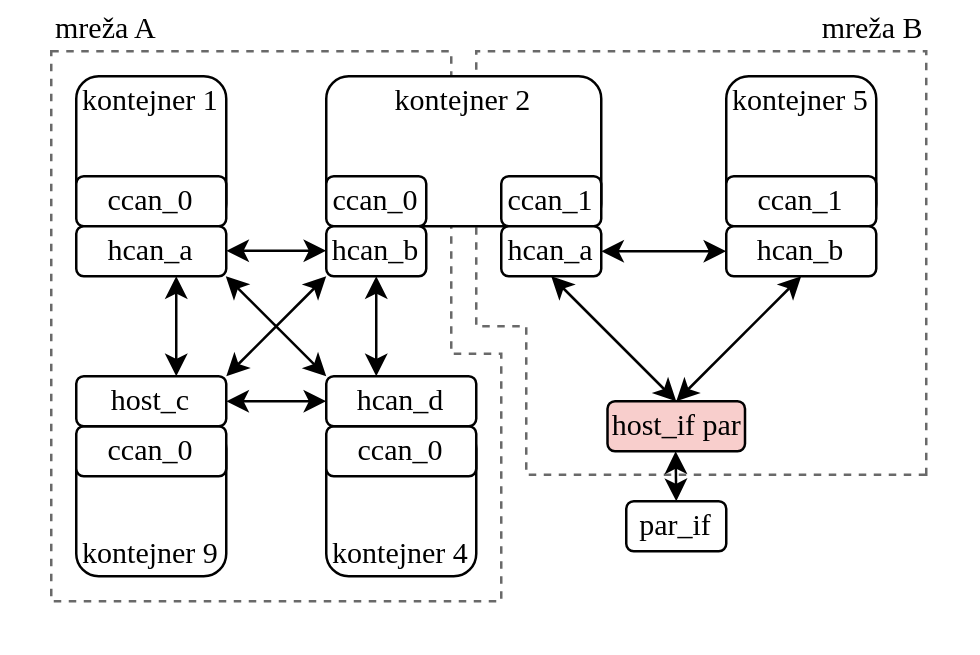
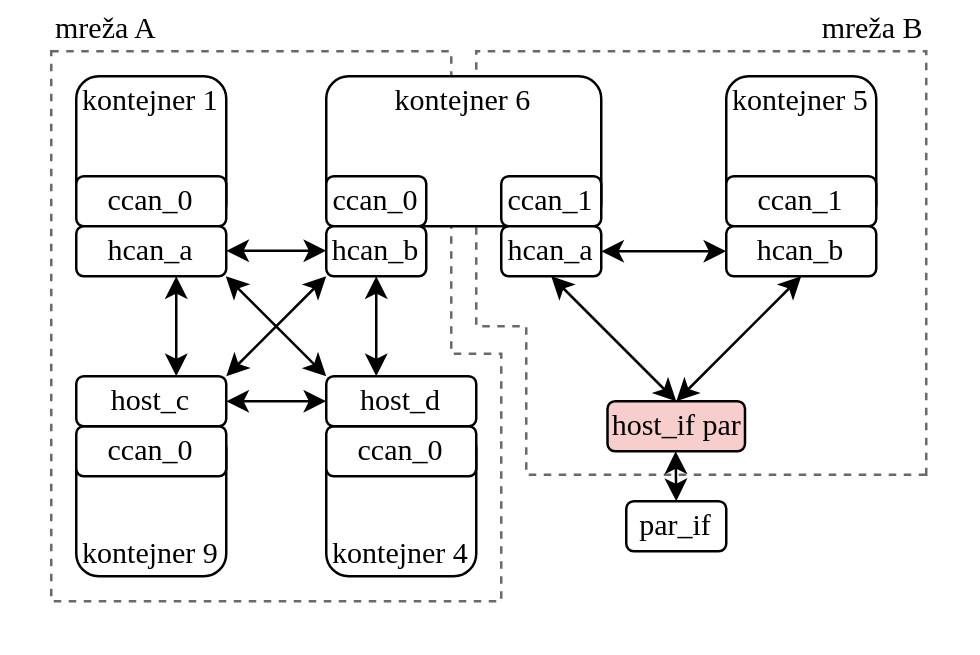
node "kontejner 2": label "kontejner 2" -> "kontejner 6"
node "hcan_d": label "hcan_d" -> "host_d"
